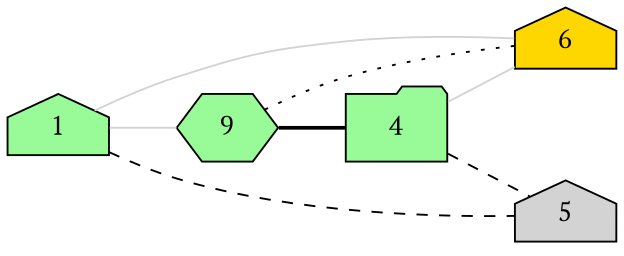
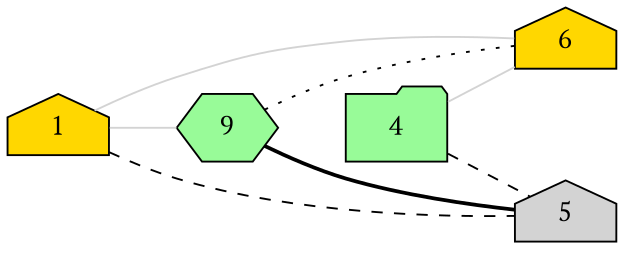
node "1": fillcolor palegreen -> gold
edge "9" -- "4": now "9" -- "5"
